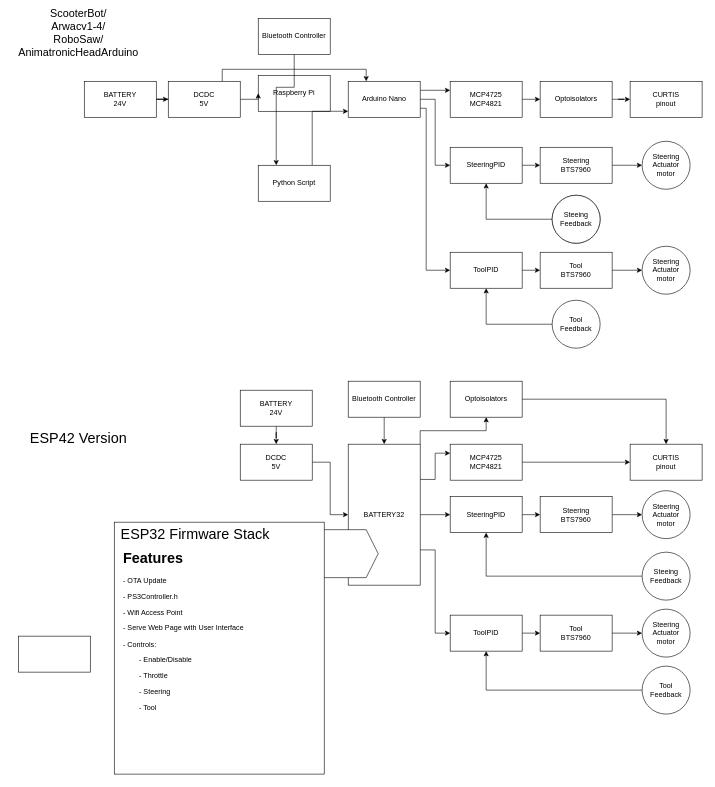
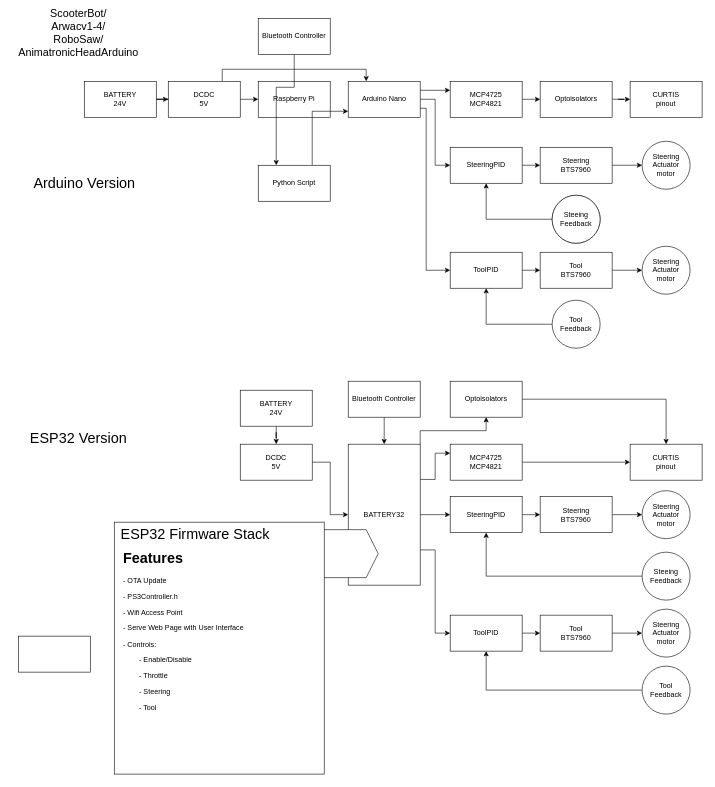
node "Raspberry Pi": moved (294, 93) -> (294, 99)
node "Arduino Version": added
node "ESP42 Version": label "ESP42 Version" -> "ESP32 Version"
